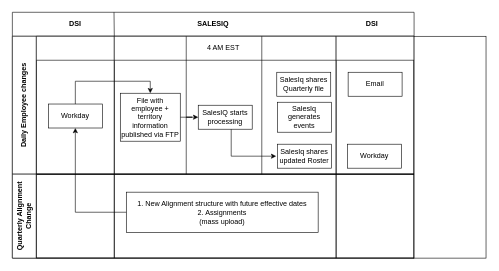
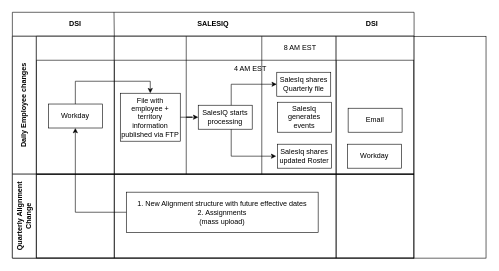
node "4 AM EST": moved (224, 48) -> (251, 69)
node "8 AM EST": added
edge "SalesIQ starts processing" -> "SalesIq shares Quarterly file": added
node "Email": moved (375, 84) -> (375, 120)
